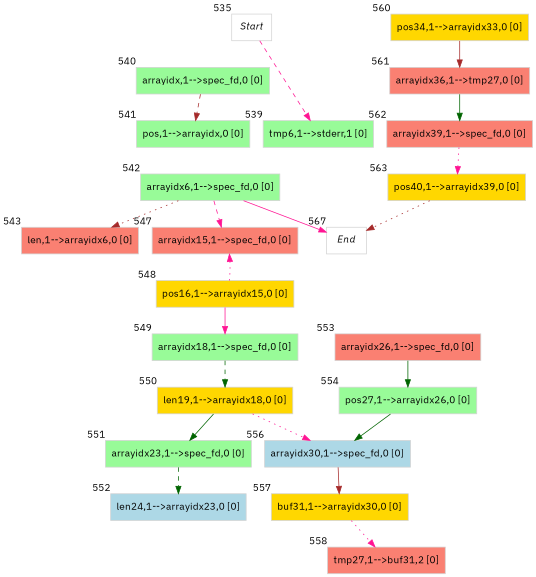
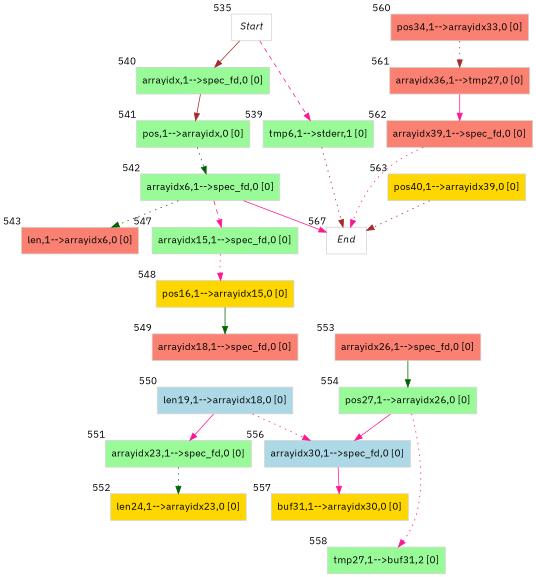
node "pos34,1-->arrayidx33,0 [0] 560": fillcolor gold -> salmon
edge "pos34,1-->arrayidx33,0 [0] 560" -> "arrayidx36,1-->tmp27,0 [0] 561": style solid -> dotted
edge "Start" -> "arrayidx,1-->spec_fd,0 [0] 540": added
edge "arrayidx,1-->spec_fd,0 [0] 540" -> "pos,1-->arrayidx,0 [0] 541": style dashed -> solid
edge "arrayidx36,1-->tmp27,0 [0] 561" -> "arrayidx39,1-->spec_fd,0 [0] 562": color darkgreen -> deeppink
edge "pos,1-->arrayidx,0 [0] 541" -> "arrayidx6,1-->spec_fd,0 [0] 542": added
edge "arrayidx39,1-->spec_fd,0 [0] 562" -> "pos40,1-->arrayidx39,0 [0] 563": now "arrayidx39,1-->spec_fd,0 [0] 562" -> "End"
edge "tmp6,1-->stderr,1 [0] 539" -> "End": added
edge "arrayidx6,1-->spec_fd,0 [0] 542" -> "len,1-->arrayidx6,0 [0] 543": color brown -> darkgreen
node "arrayidx15,1-->spec_fd,0 [0] 547": fillcolor salmon -> palegreen
edge "pos16,1-->arrayidx15,0 [0] 548" -> "arrayidx15,1-->spec_fd,0 [0] 547": reversed
edge "pos16,1-->arrayidx15,0 [0] 548" -> "arrayidx18,1-->spec_fd,0 [0] 549": color deeppink -> darkgreen
node "arrayidx18,1-->spec_fd,0 [0] 549": fillcolor palegreen -> salmon
edge "arrayidx18,1-->spec_fd,0 [0] 549" -> "len19,1-->arrayidx18,0 [0] 550": removed
node "len19,1-->arrayidx18,0 [0] 550": fillcolor gold -> lightblue
edge "len19,1-->arrayidx18,0 [0] 550" -> "arrayidx23,1-->spec_fd,0 [0] 551": color darkgreen -> deeppink
edge "pos27,1-->arrayidx26,0 [0] 554" -> "arrayidx30,1-->spec_fd,0 [0] 556": color darkgreen -> deeppink
edge "arrayidx23,1-->spec_fd,0 [0] 551" -> "len24,1-->arrayidx23,0 [0] 552": style dashed -> dotted
edge "arrayidx30,1-->spec_fd,0 [0] 556" -> "buf31,1-->arrayidx30,0 [0] 557": color brown -> deeppink
node "len24,1-->arrayidx23,0 [0] 552": fillcolor lightblue -> gold
edge "buf31,1-->arrayidx30,0 [0] 557" -> "tmp27,1-->buf31,2 [0] 558": now "pos27,1-->arrayidx26,0 [0] 554" -> "tmp27,1-->buf31,2 [0] 558"
node "tmp27,1-->buf31,2 [0] 558": fillcolor salmon -> palegreen
